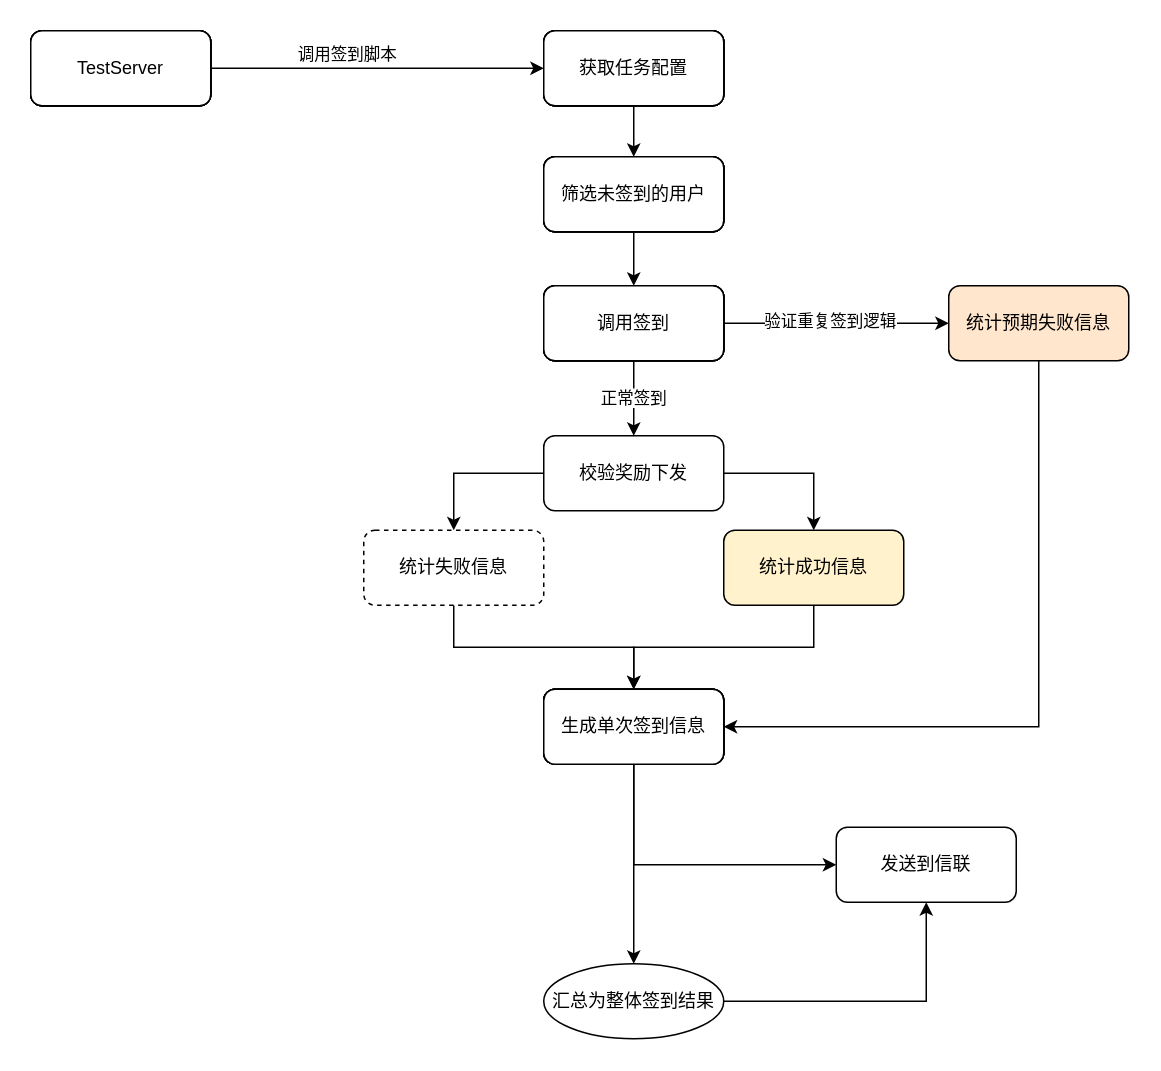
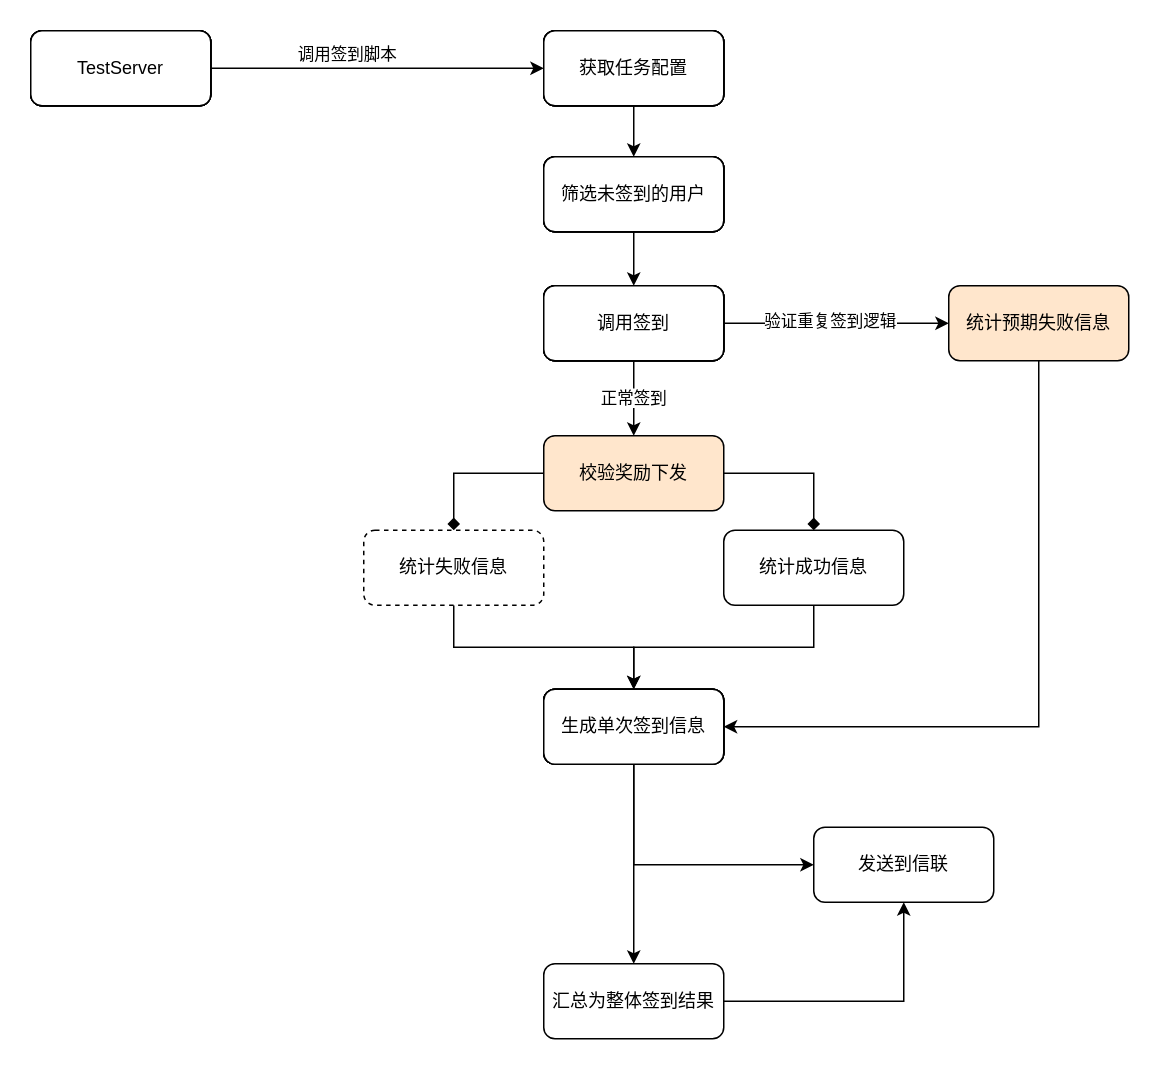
node "校验奖励下发": fillcolor #ffffff -> #ffe6cc
edge "校验奖励下发" -> "统计失败信息": arrowhead classic -> diamond
edge "校验奖励下发" -> "统计成功信息": arrowhead classic -> diamond
node "统计成功信息": fillcolor #fff2cc -> #ffffff
node "发送到信联": moved (926, 865) -> (904, 865)
node "汇总为整体签到结果": shape ellipse -> rounded rectangle
